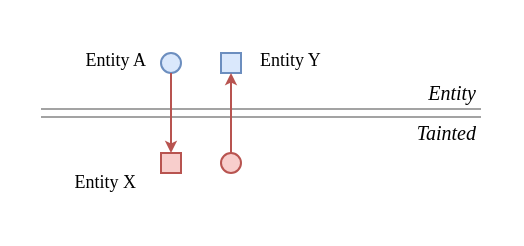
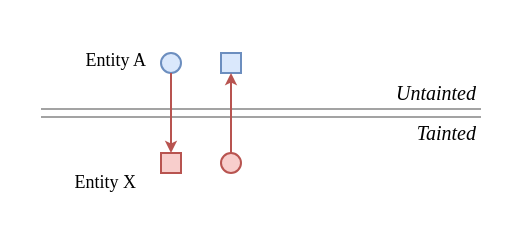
node "Entity Y": removed
node "Entity": label "Entity" -> "Untainted"
